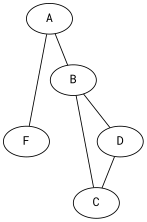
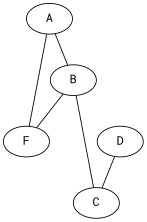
edge "B" -- "D": now "B" -- "F"
